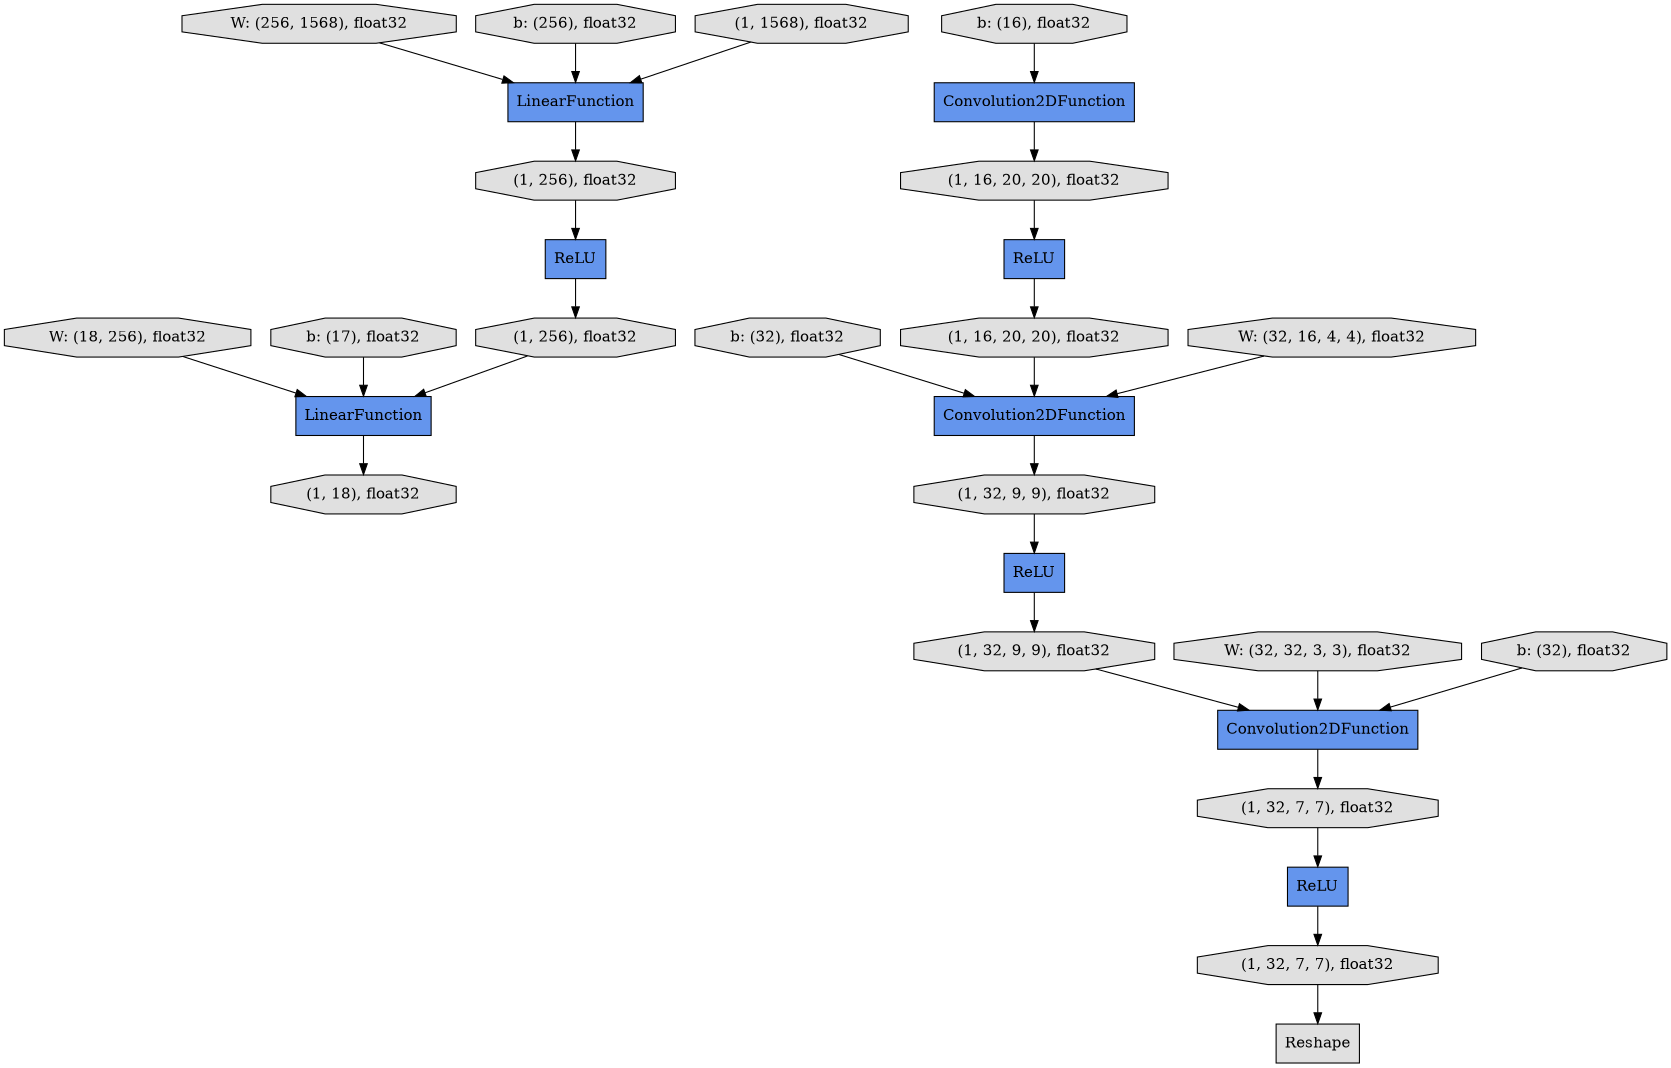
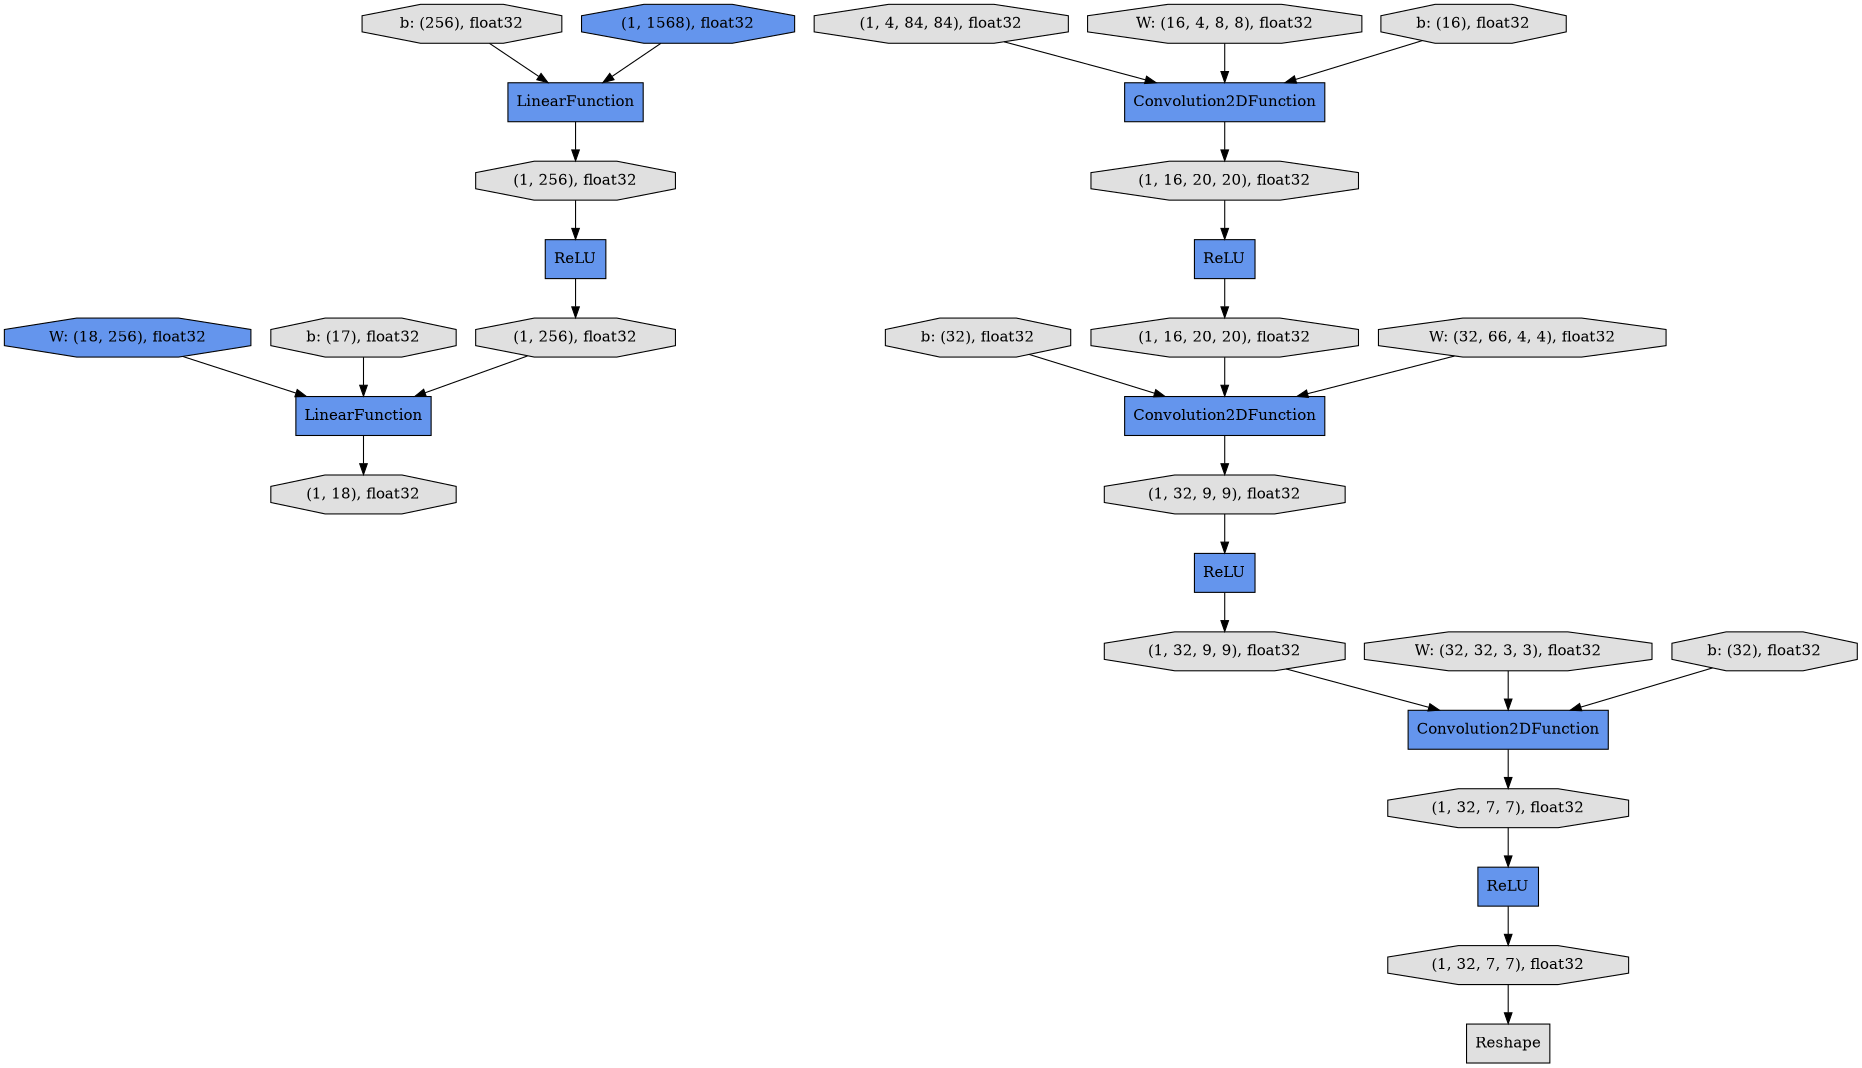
node "W: (256, 1568), float32": removed
node "(1, 1568), float32": fillcolor #e0e0e0 -> #6495ed
node "(1, 4, 84, 84), float32": added
node "W: (16, 4, 8, 8), float32": added
node "W: (18, 256), float32": fillcolor #e0e0e0 -> #6495ed
node "W: (32, 16, 4, 4), float32": label "W: (32, 16, 4, 4), float32" -> "W: (32, 66, 4, 4), float32"
